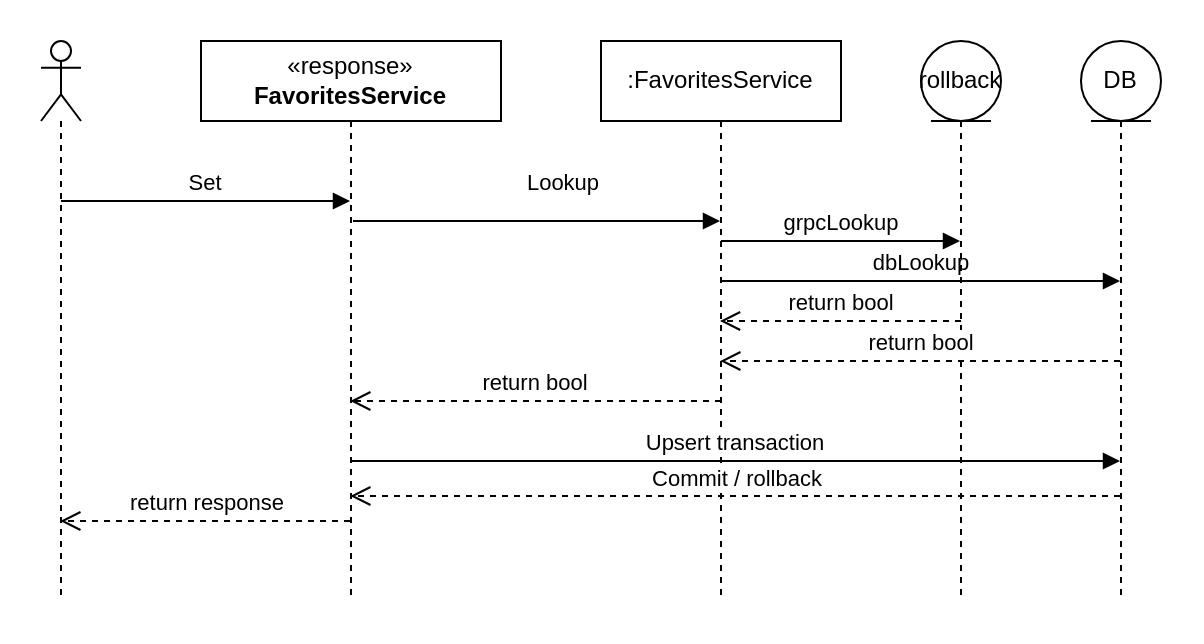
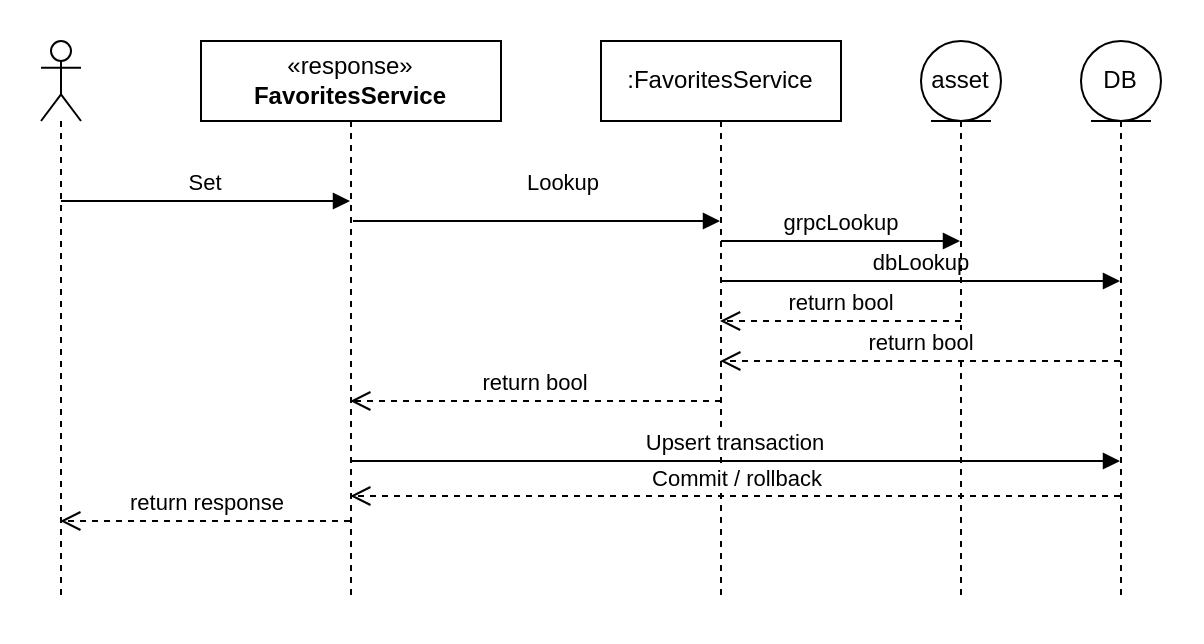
node "rollback": label "rollback" -> "asset"
